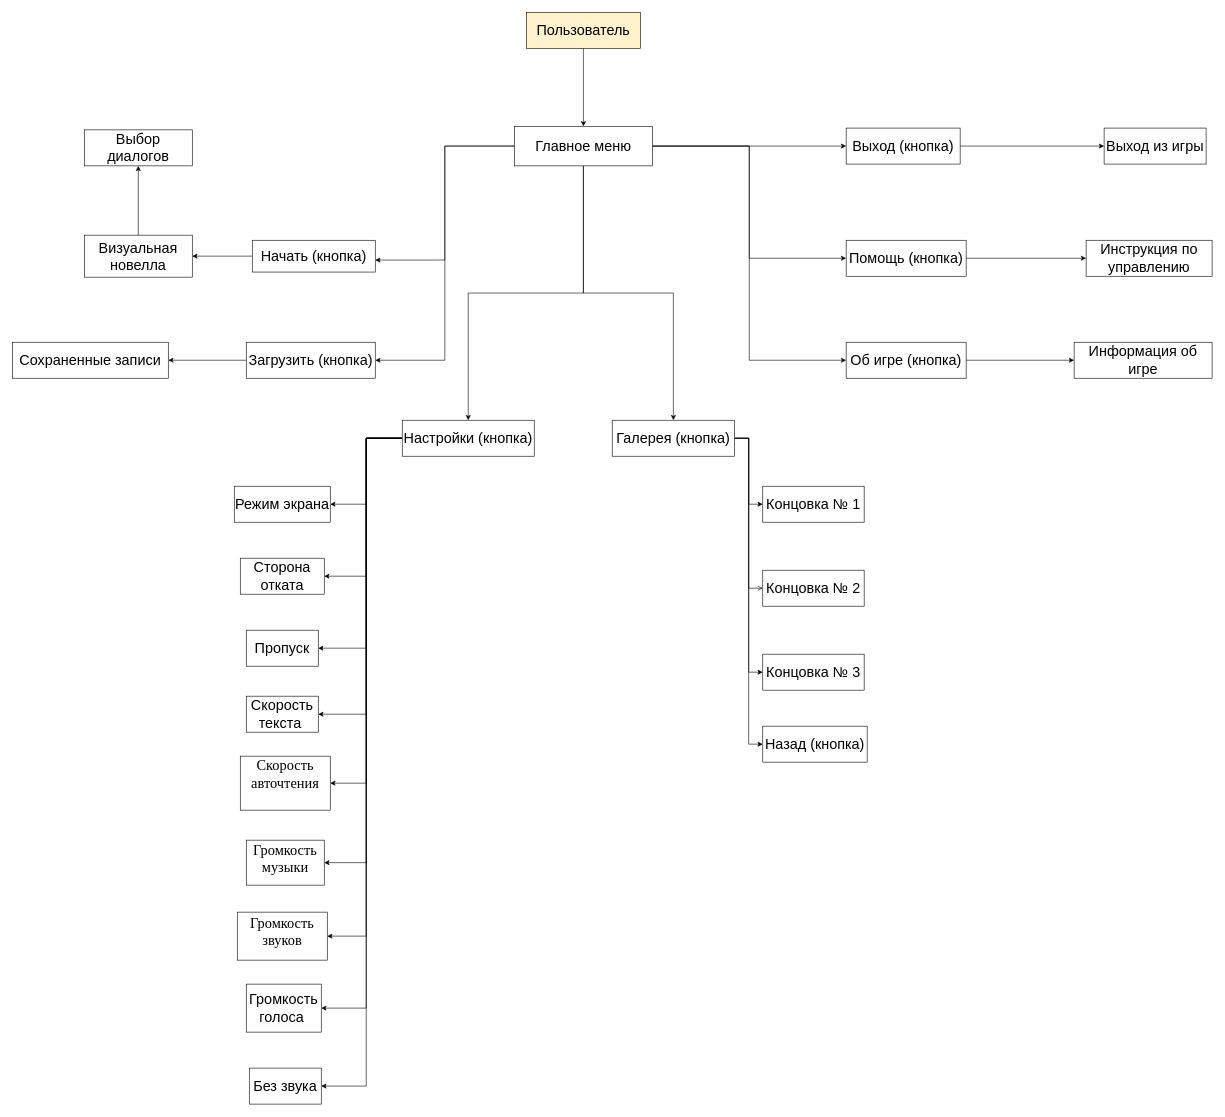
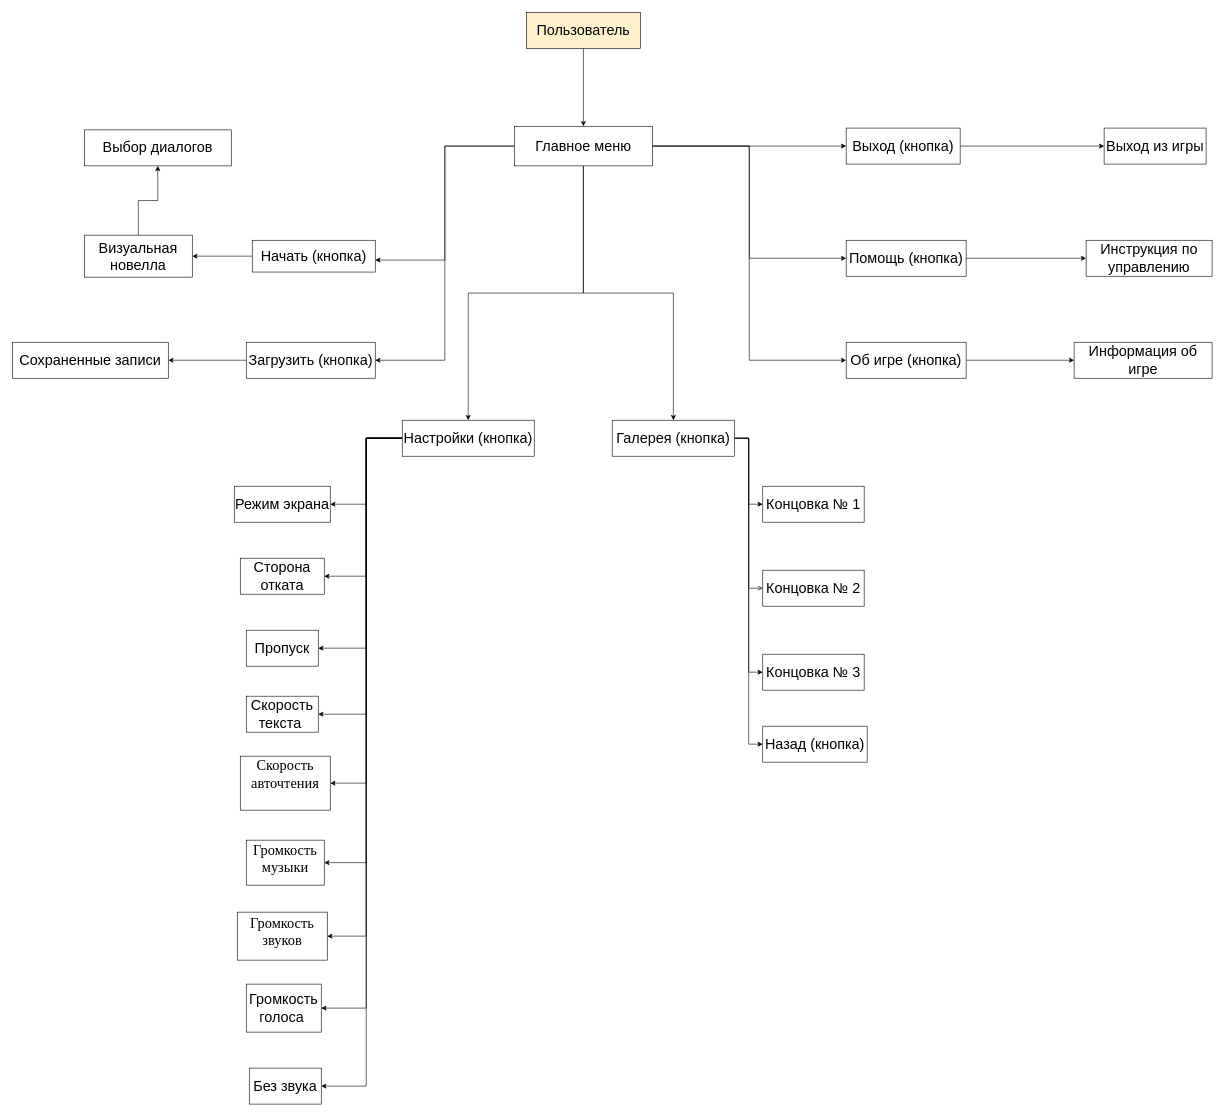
node "Выбор диалогов": size 108x36 -> 147x36
